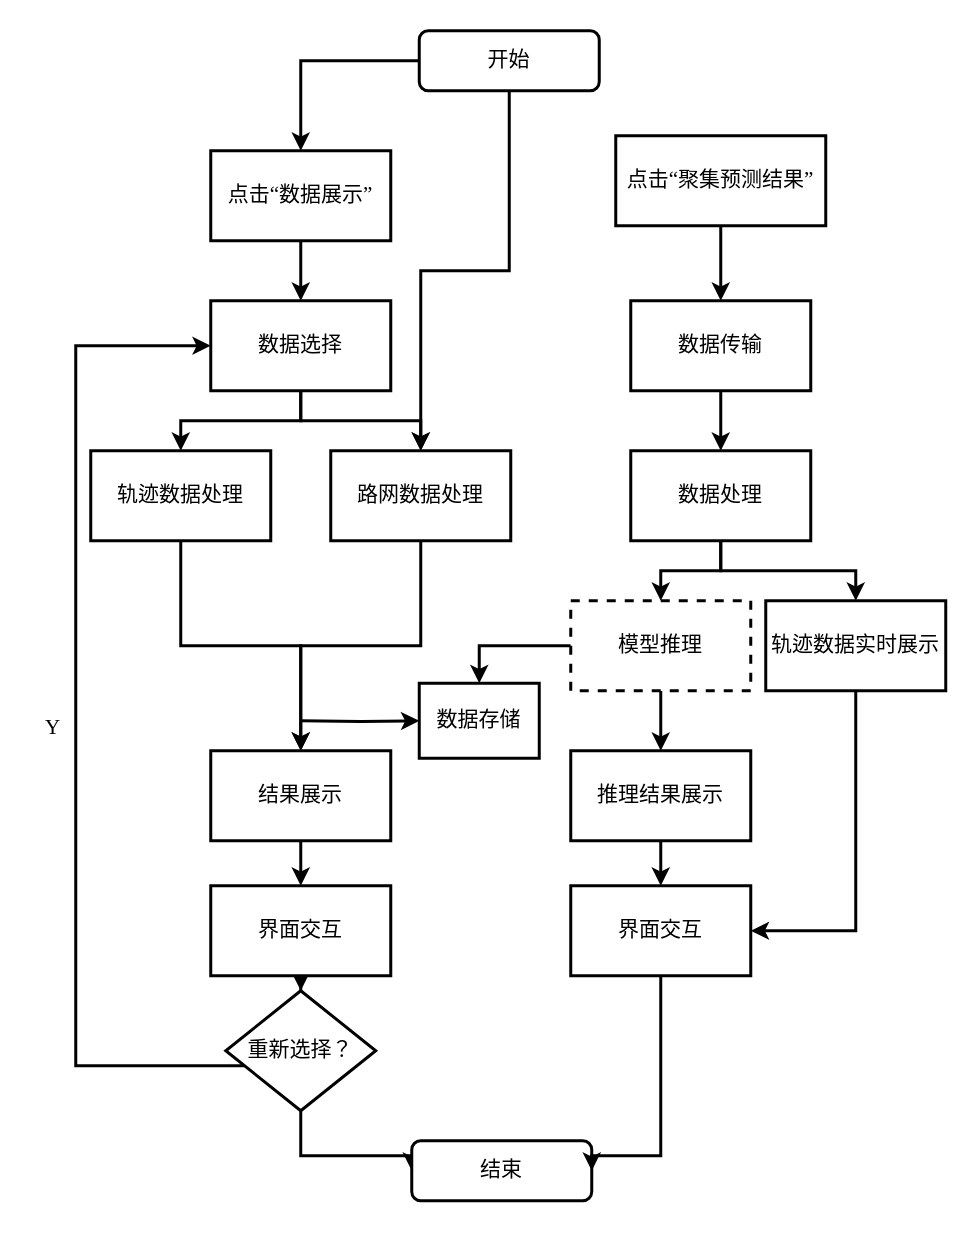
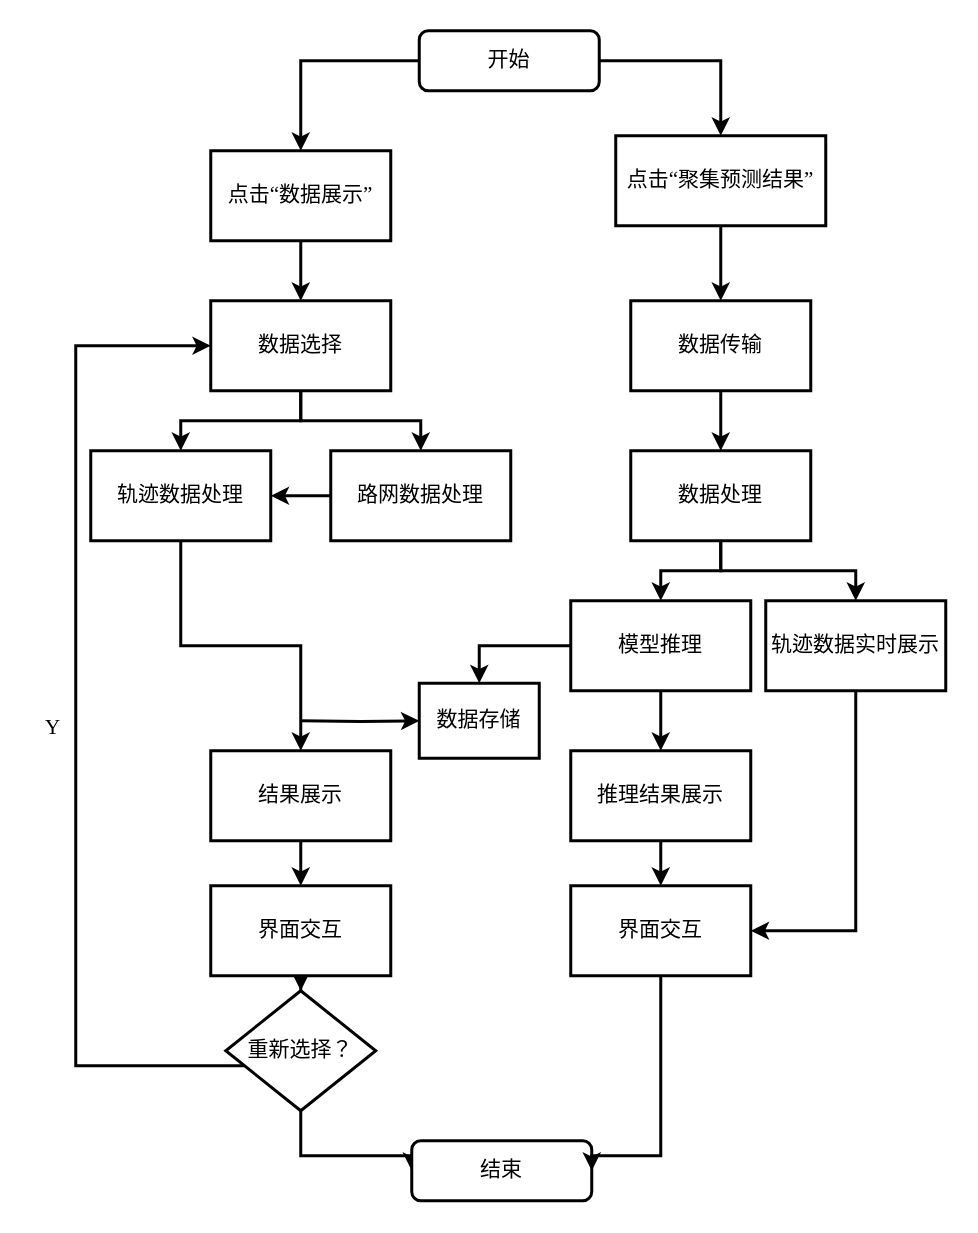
edge "开始" -> "路网数据处理": now "开始" -> "点击“聚集预测结果”"
edge "路网数据处理" -> "结果展示": now "路网数据处理" -> "轨迹数据处理"
node "模型推理": style dashed -> solid
